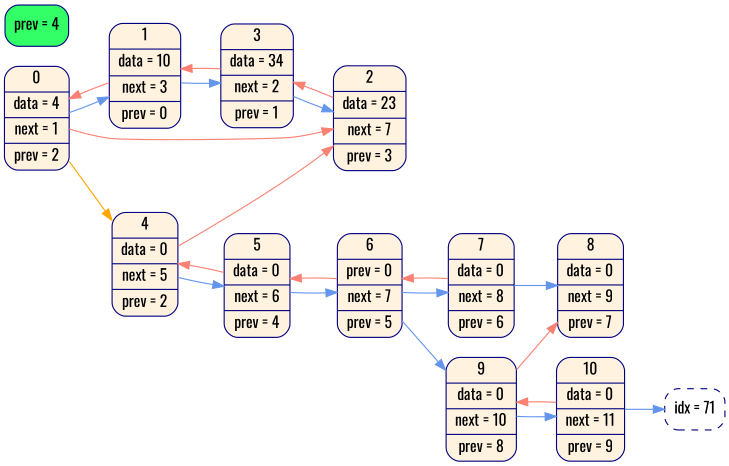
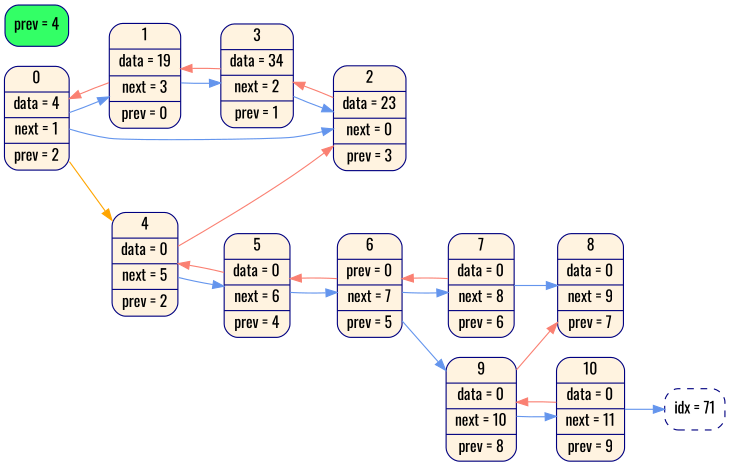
node "1": text "data = 10" -> "data = 19"
node "2": text "next = 7" -> "next = 0"
edge "0" -> "2": color salmon -> cornFlowerBlue
